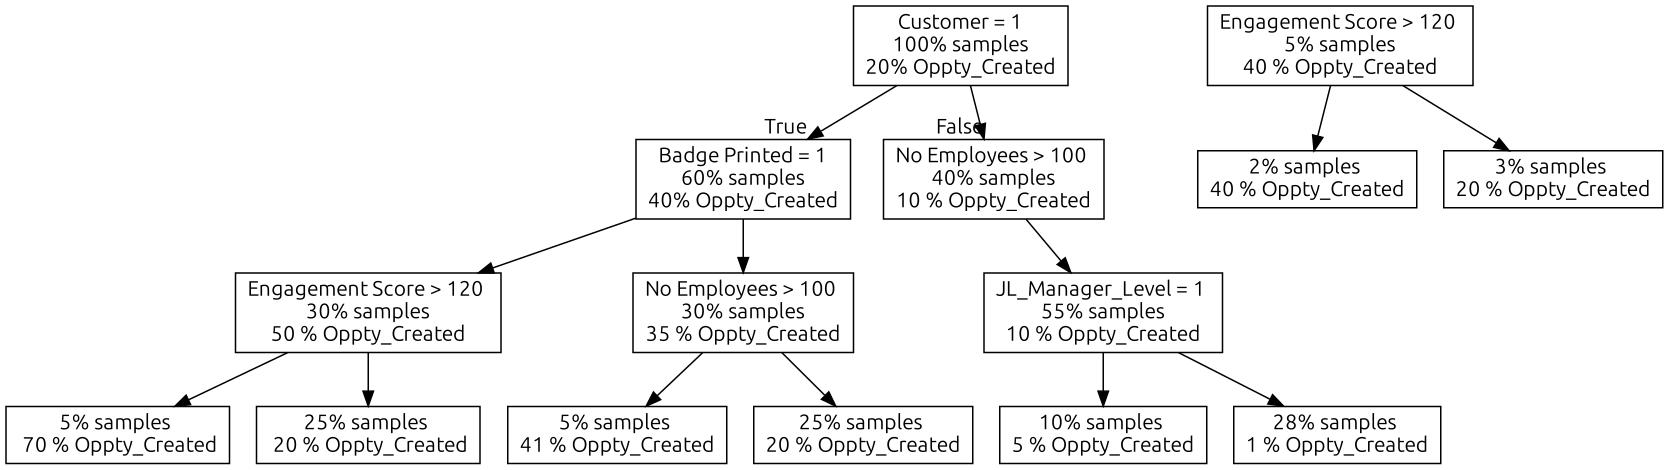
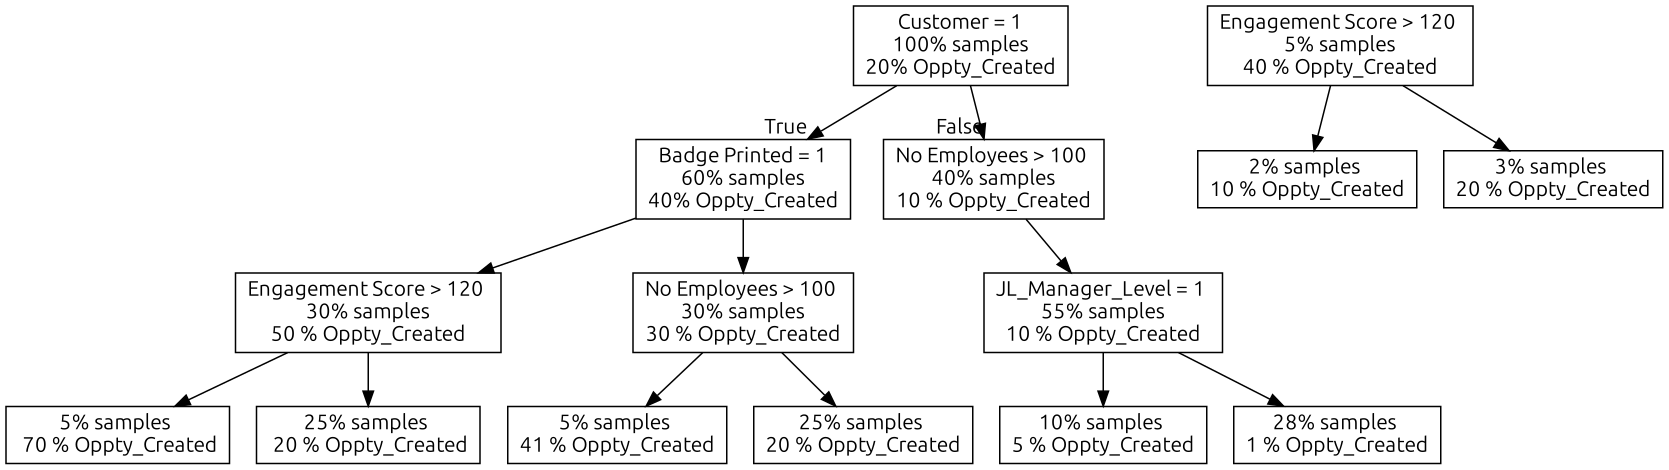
node "2% samples 40 % Oppty_Created": label "2% samples 40 % Oppty_Created" -> "2% samples 10 % Oppty_Created"
node "No Employees > 100 30% samples 35 % Oppty_Created": label "No Employees > 100 30% samples 35 % Oppty_Created" -> "No Employees > 100 30% samples 30 % Oppty_Created"
